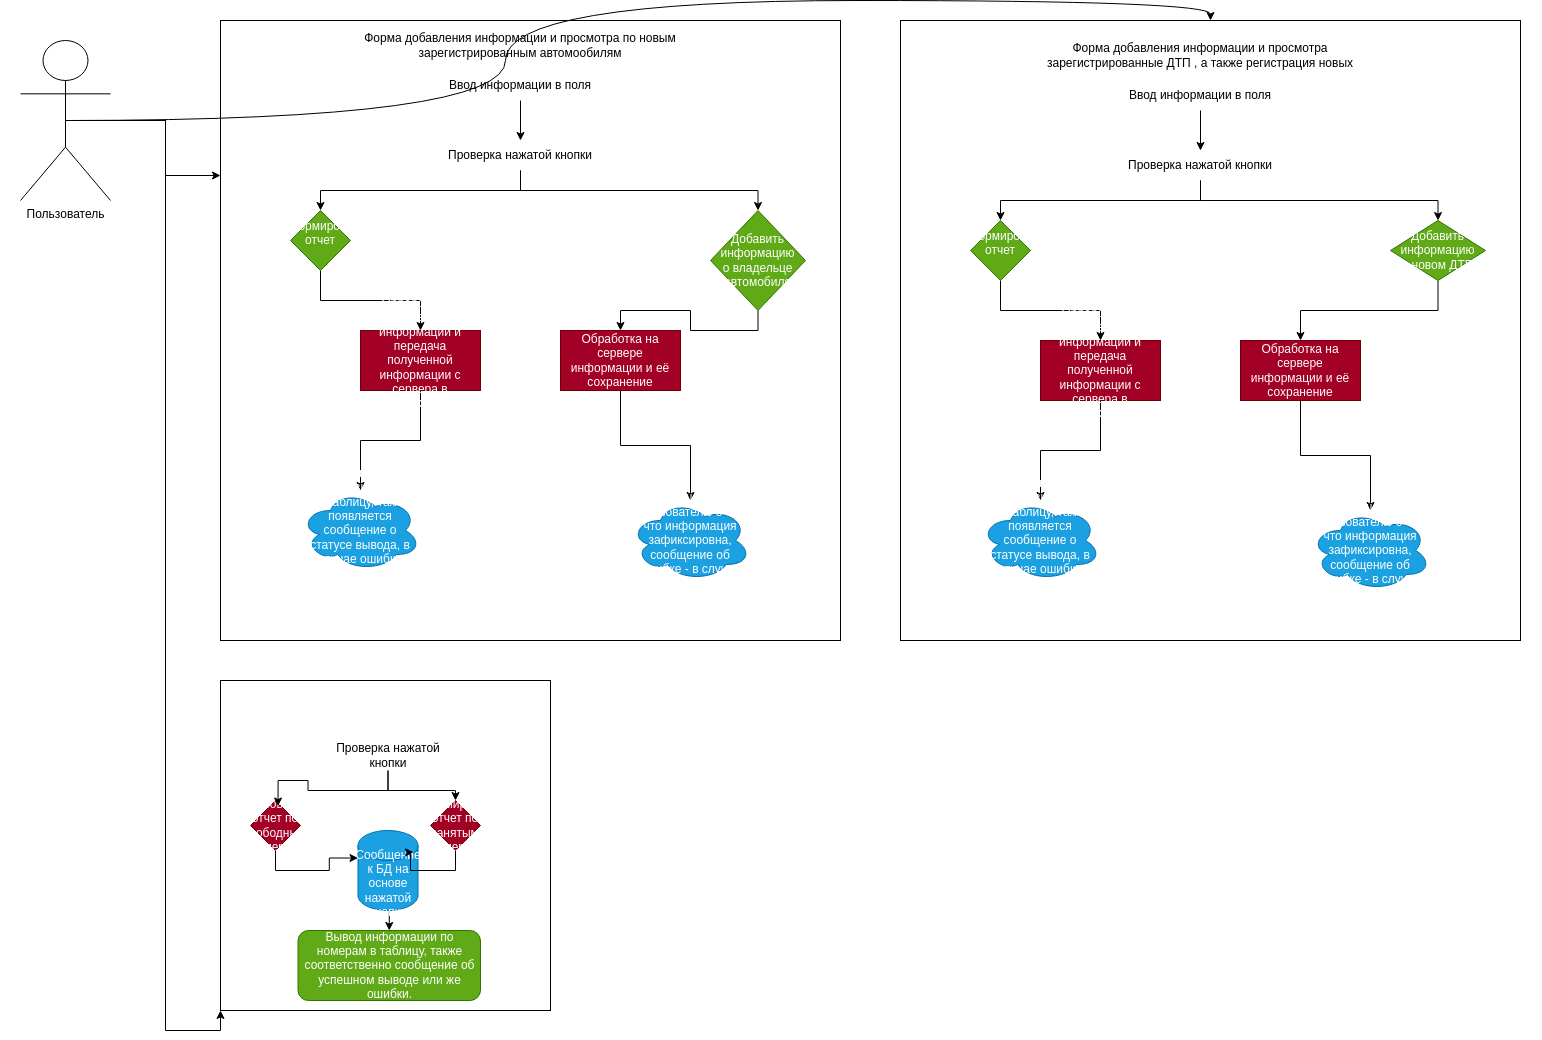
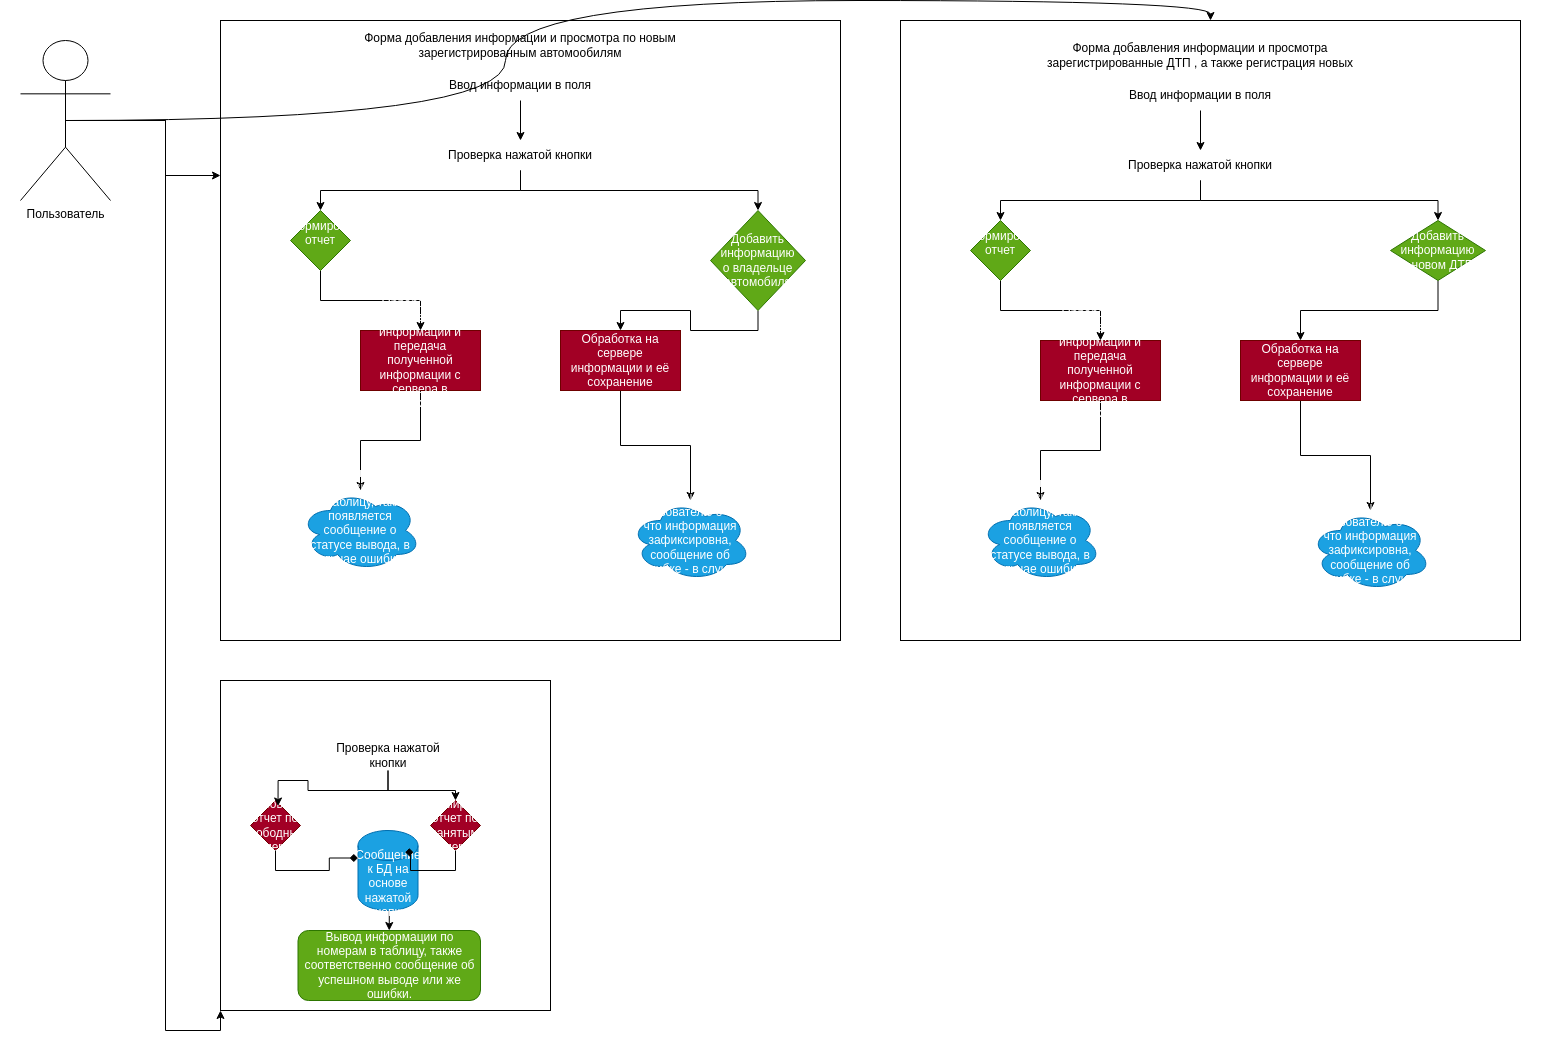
edge "Сформировать отчет по занятым номерам" -> "Сообщение к БД на основе нажатой кнопки": arrowhead classic -> diamond
edge "Пользователь отчет по свободным номерам" -> "Сообщение к БД на основе нажатой кнопки": arrowhead classic -> diamond
